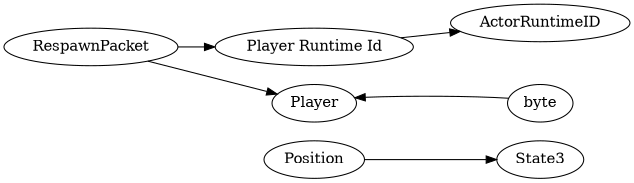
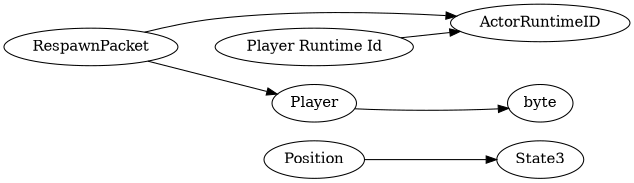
edge "RespawnPacket" -> "Player Runtime Id": now "RespawnPacket" -> "ActorRuntimeID"
edge "byte" -> "Player": reversed
